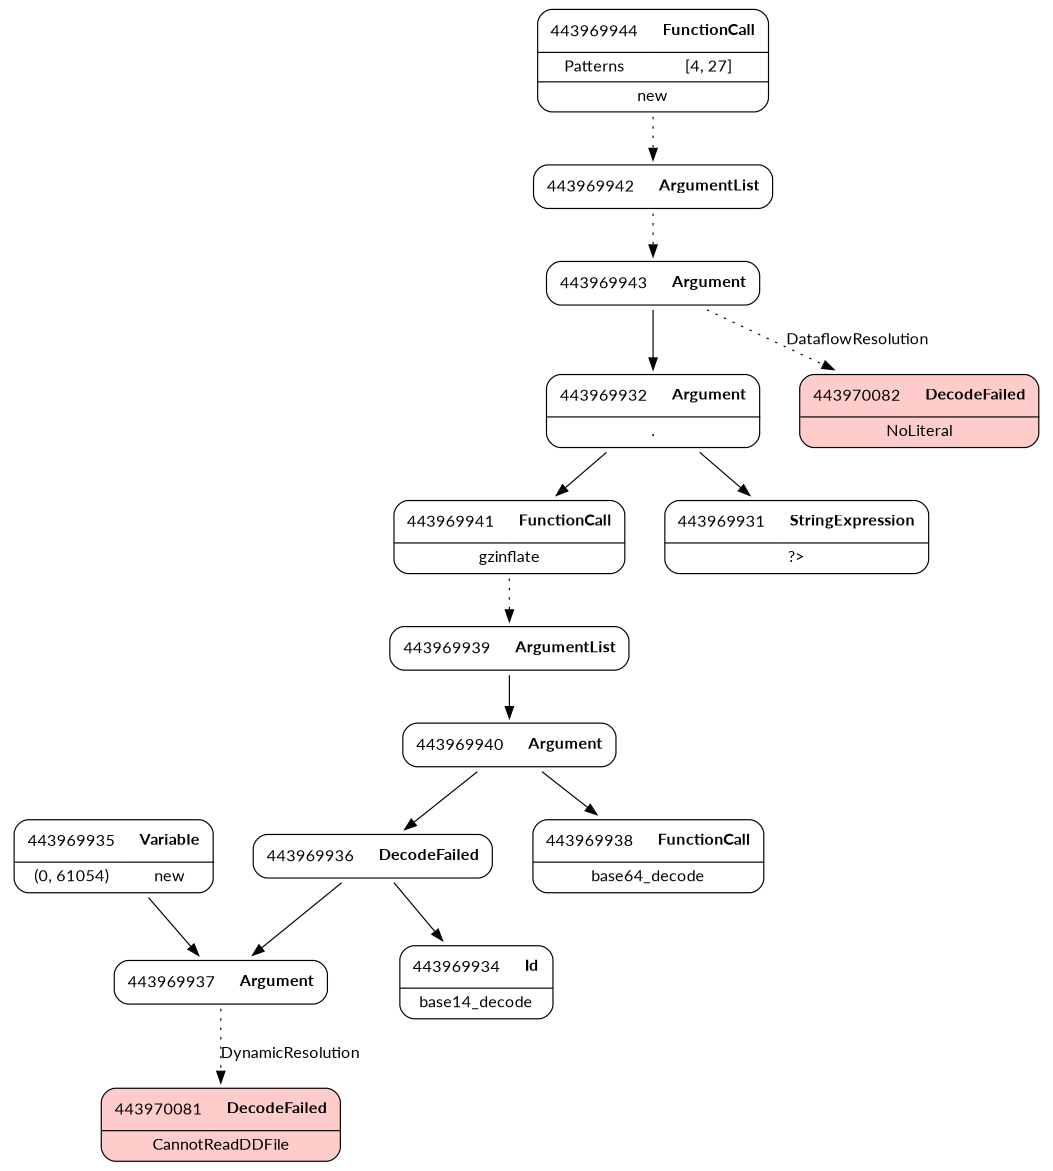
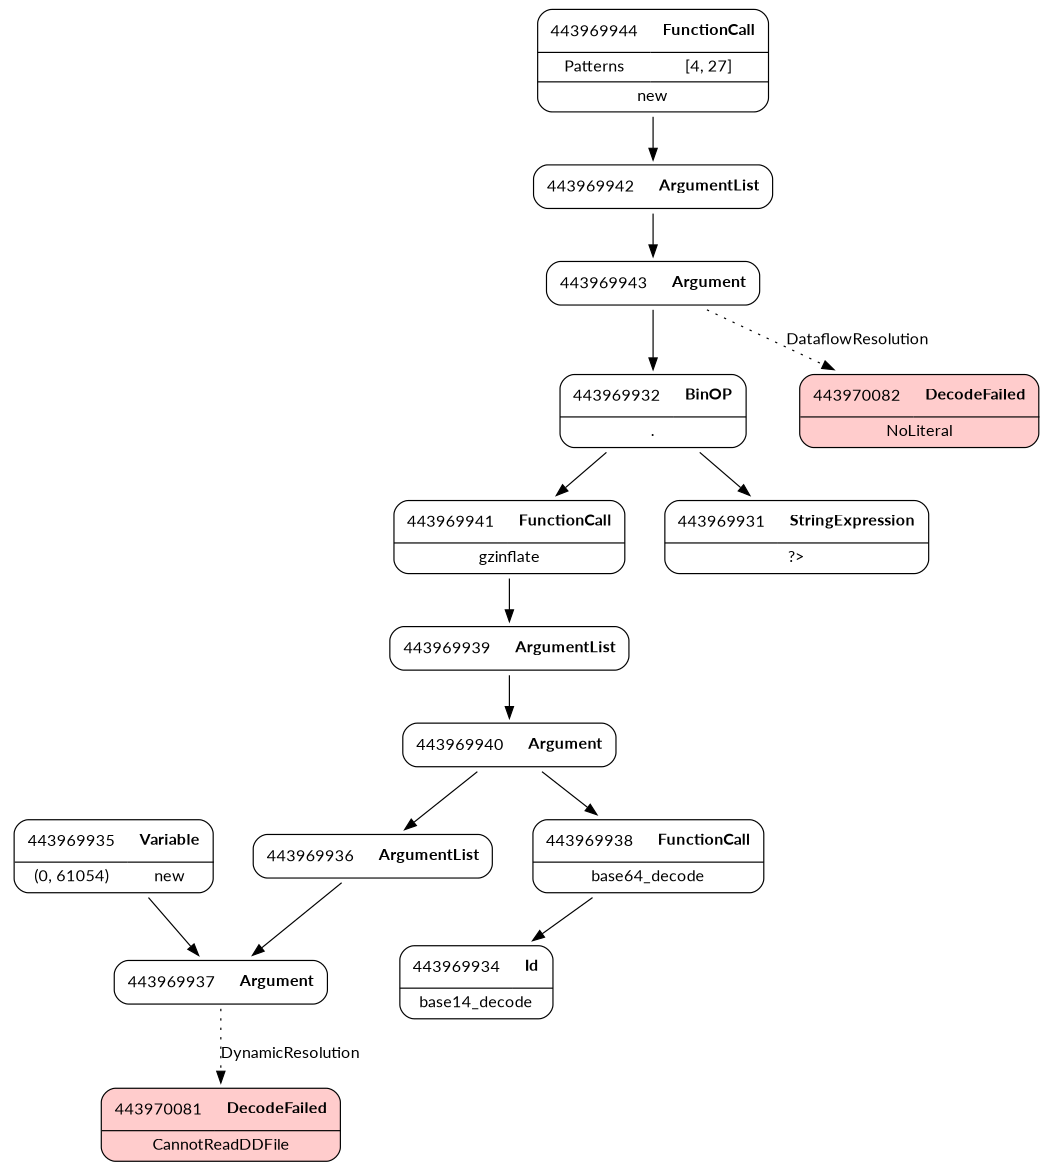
edge "443969944" -> "443969942": style dotted -> solid
edge "443969942" -> "443969943": style dotted -> solid
node "443969932": text "Argument" -> "BinOP"
edge "443969941" -> "443969939": style dotted -> solid
node "443969936": text "DecodeFailed" -> "ArgumentList"
edge "443969936" -> "443969934": now "443969938" -> "443969934"
